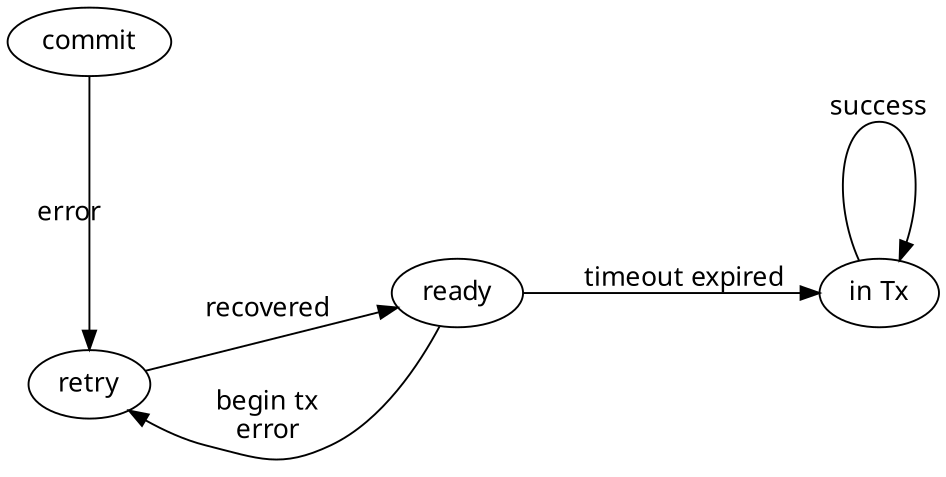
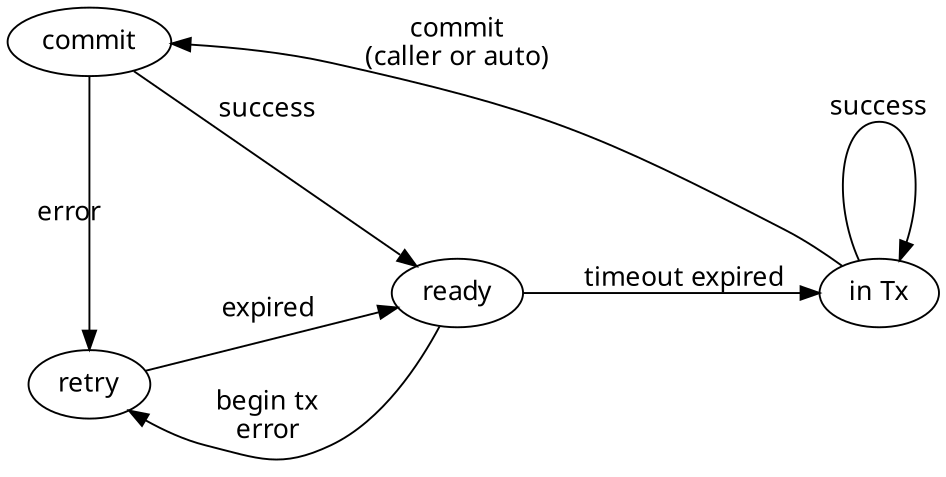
edge "in Tx" -> "commit": added, label "commit (caller or auto)"
edge "commit" -> "ready": added, label "success"
edge "retry" -> "ready": label "recovered" -> "expired"
